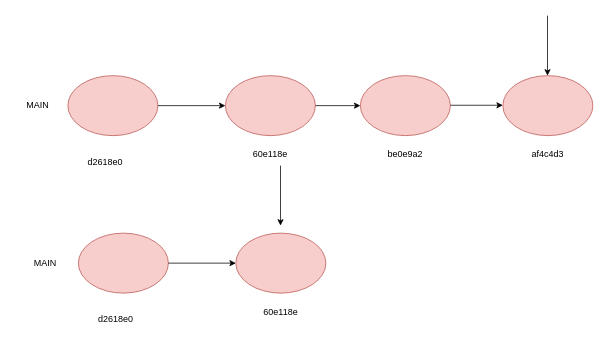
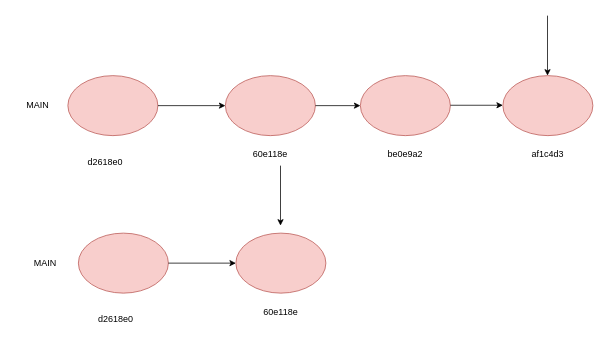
node "af4c4d3": label "af4c4d3" -> "af1c4d3"
